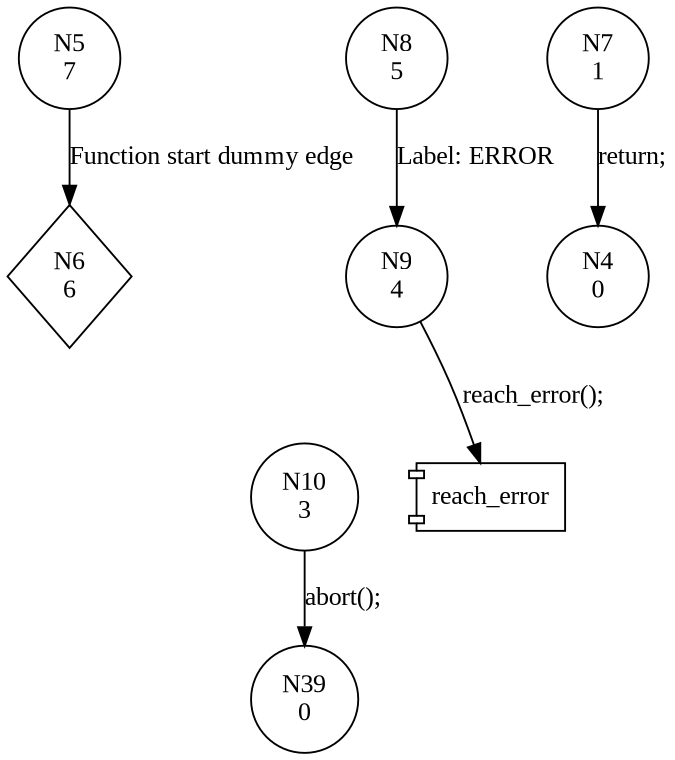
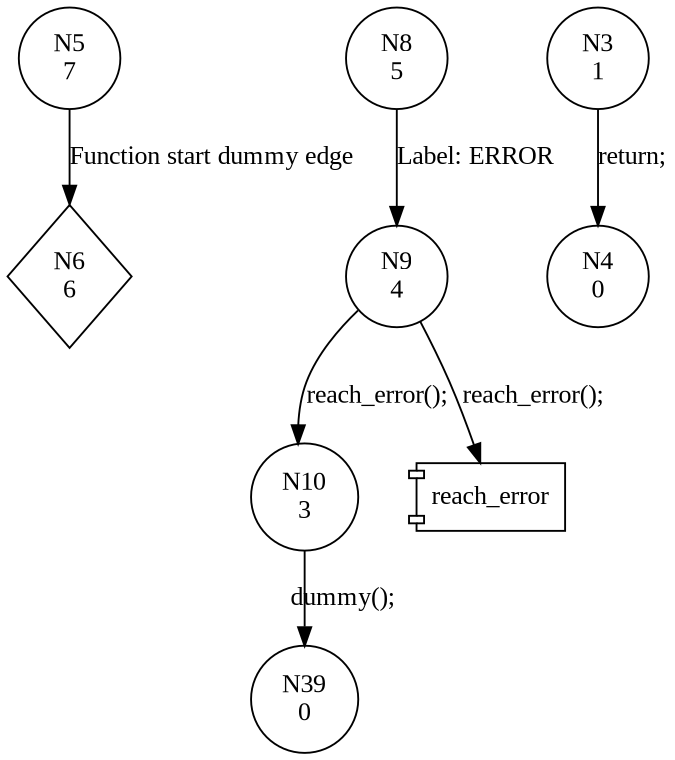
node "N7 1": label "N7 1" -> "N3 1"
edge "N9 4" -> "N10 3": added, label "reach_error();"
edge "N10 3" -> "N39 0": label "abort();" -> "dummy();"
